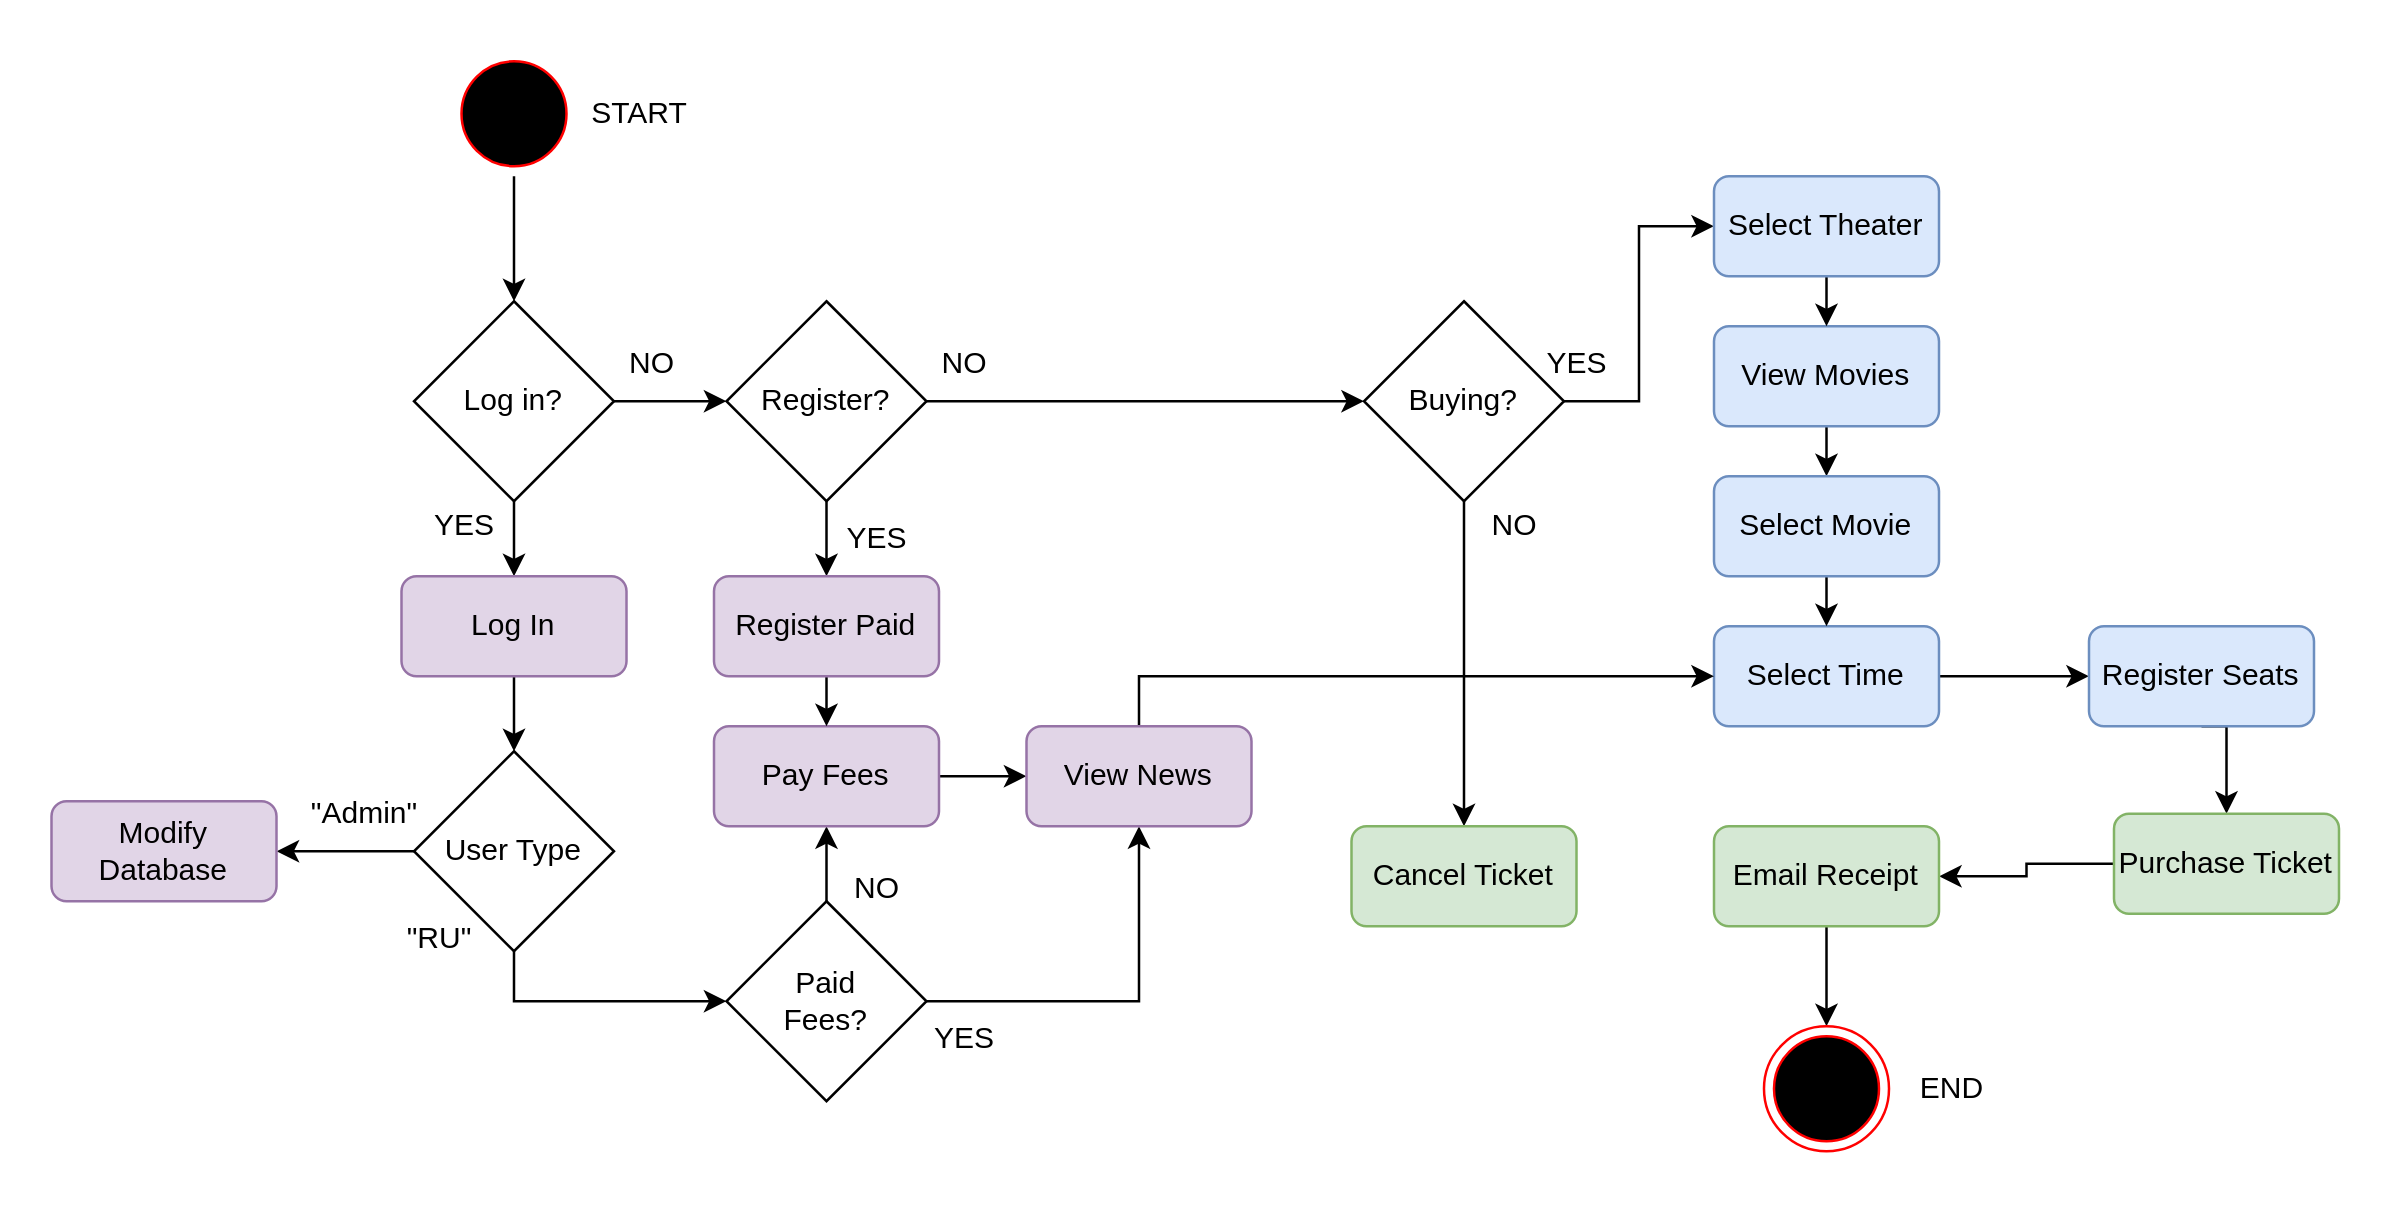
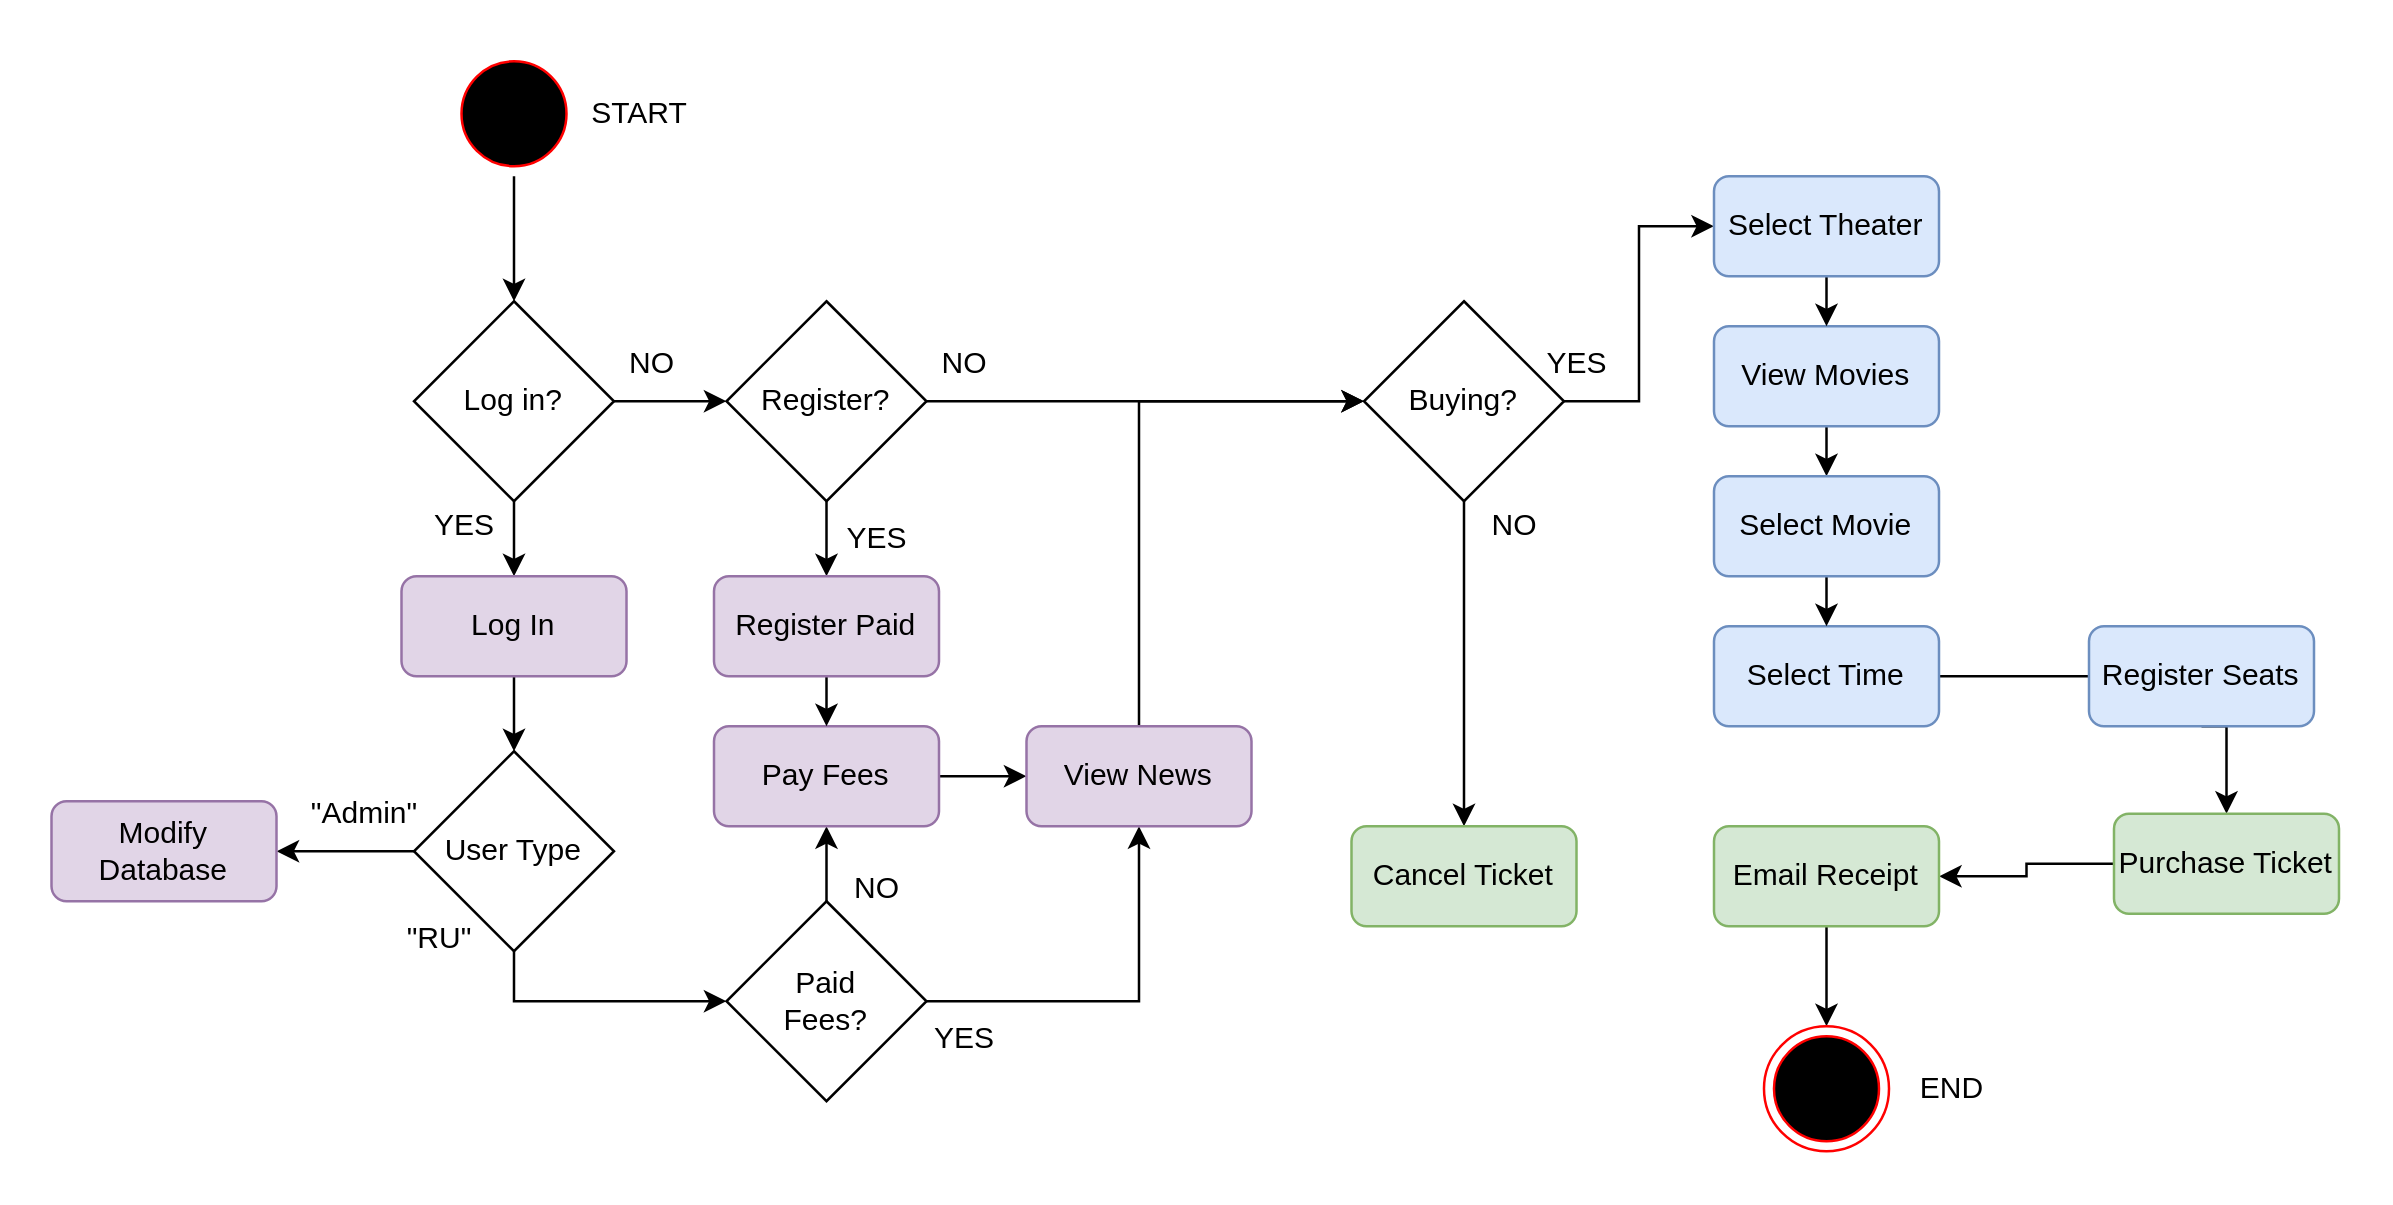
edge "View News" -> "Select Time": now "View News" -> "Buying?"
edge "Select Time" -> "Register Seats": arrowhead classic -> none
